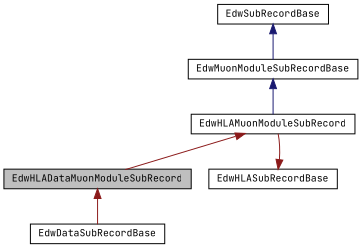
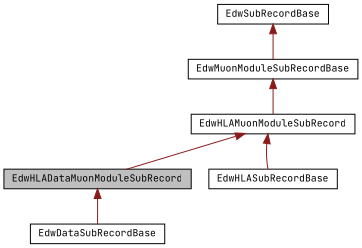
edge "EdwMuonModuleSubRecordBase" -> "EdwSubRecordBase": color midnightblue -> firebrick4
edge "EdwHLAMuonModuleSubRecord" -> "EdwMuonModuleSubRecordBase": color midnightblue -> firebrick4
edge "EdwHLAMuonModuleSubRecord" -> "EdwHLASubRecordBase": reversed
